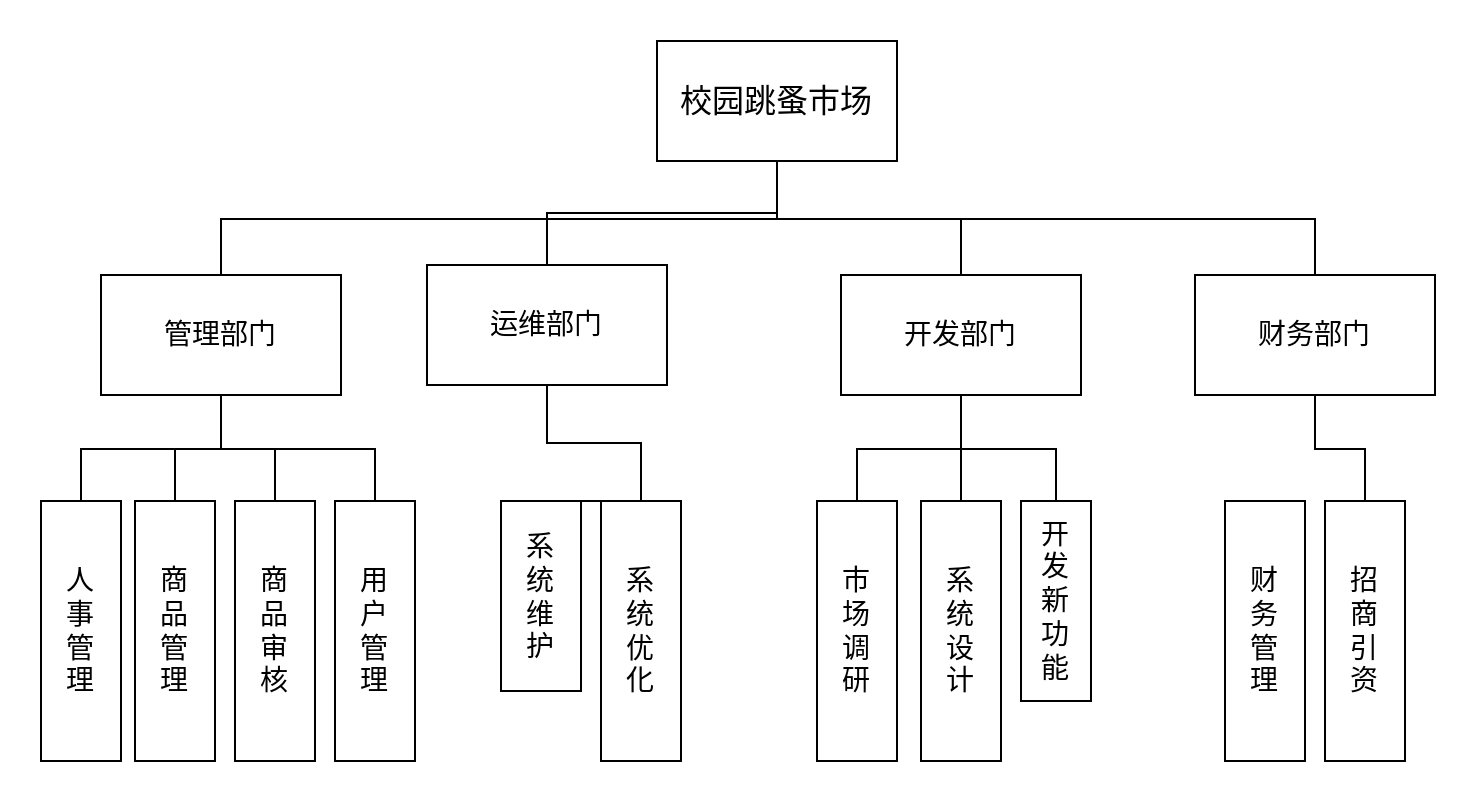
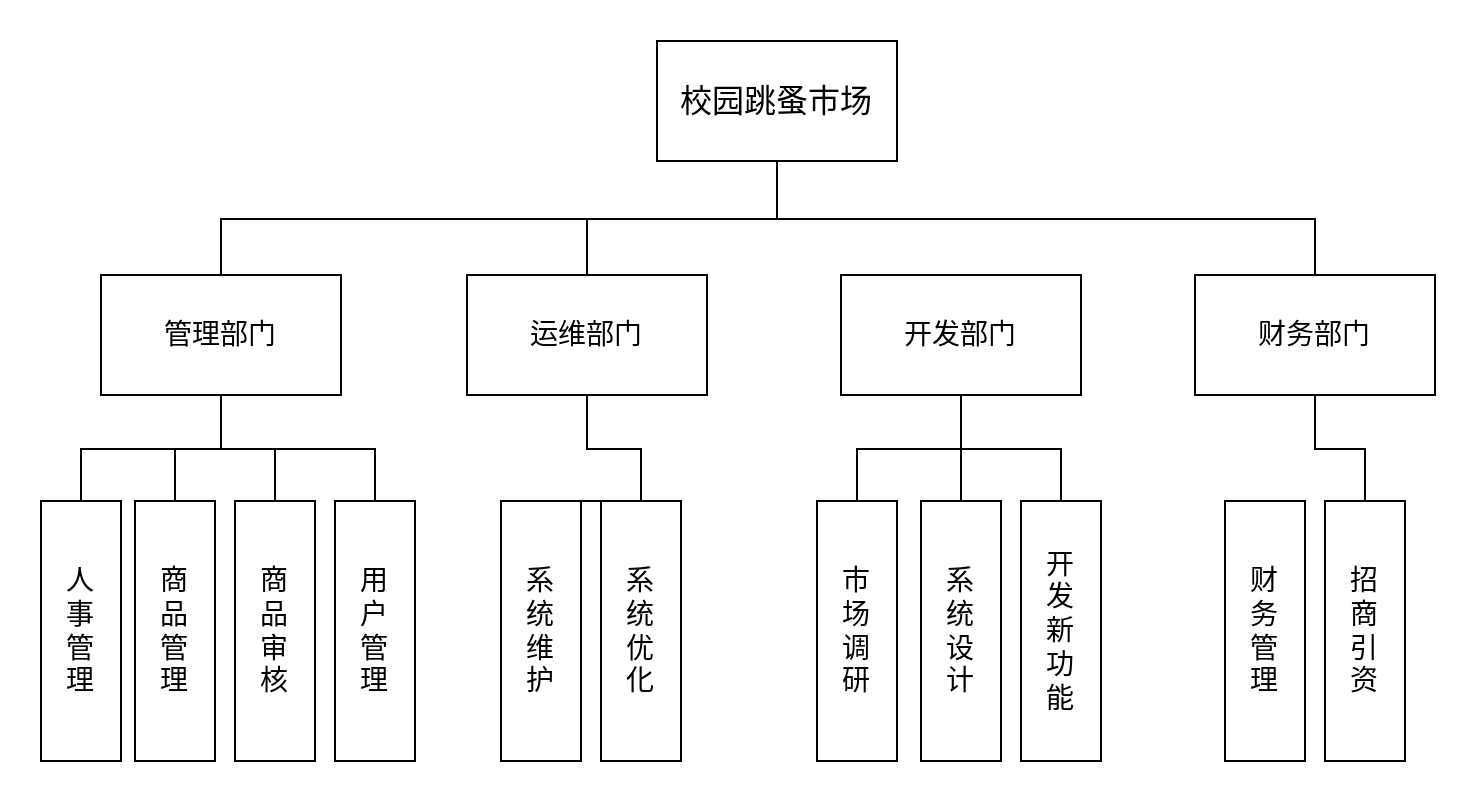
edge "校园跳蚤市场" -- "开发部门": removed
node "运维部门": moved (547, 325) -> (587, 335)
node "系 统 维 护": size 80x190 -> 80x260
node "开 发 新 功 能": size 70x200 -> 80x260
